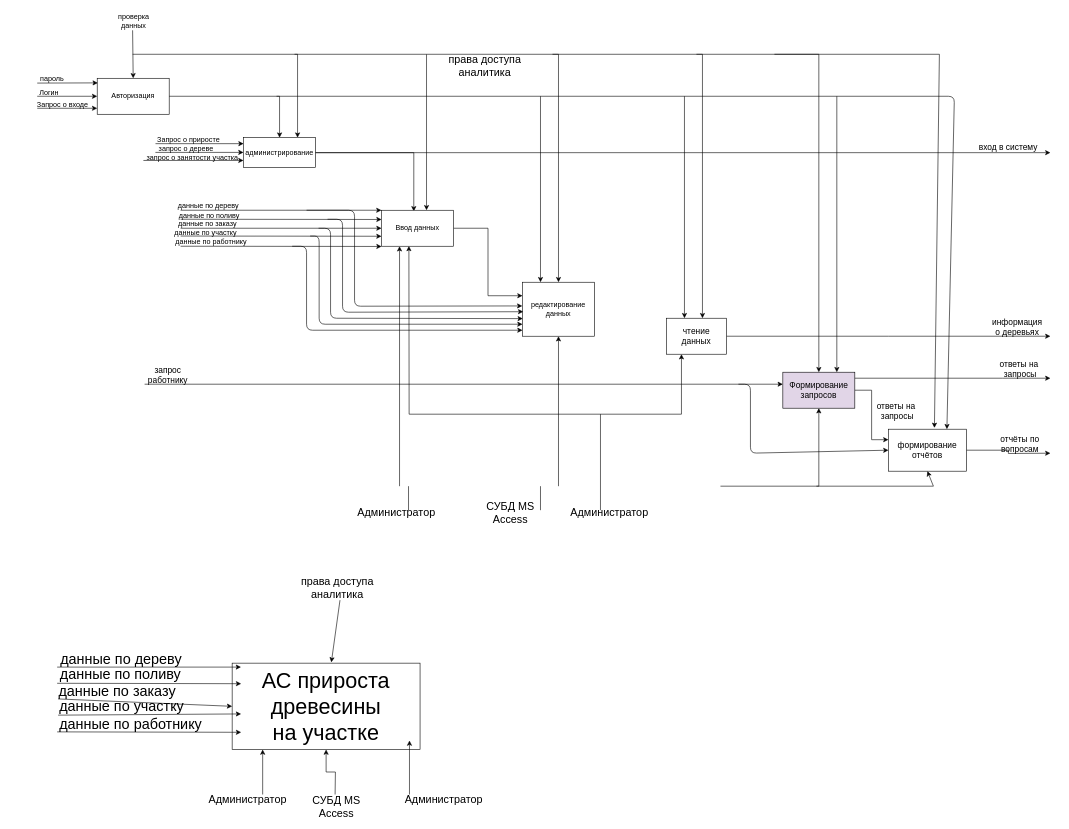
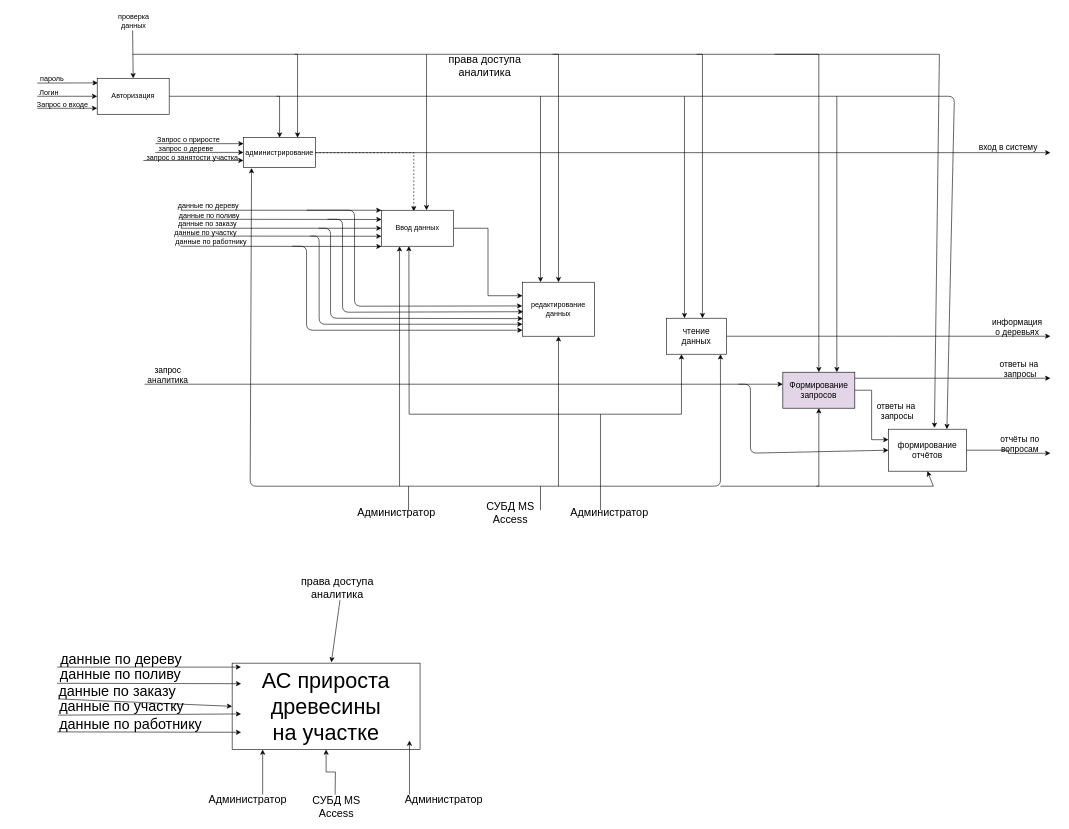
edge "администрирование" -> "Ввод данных": style solid -> dashed
node "запрос работнику": label "запрос работнику" -> "запрос аналитика"
edge "администрирование" -- "чтение данных": added
